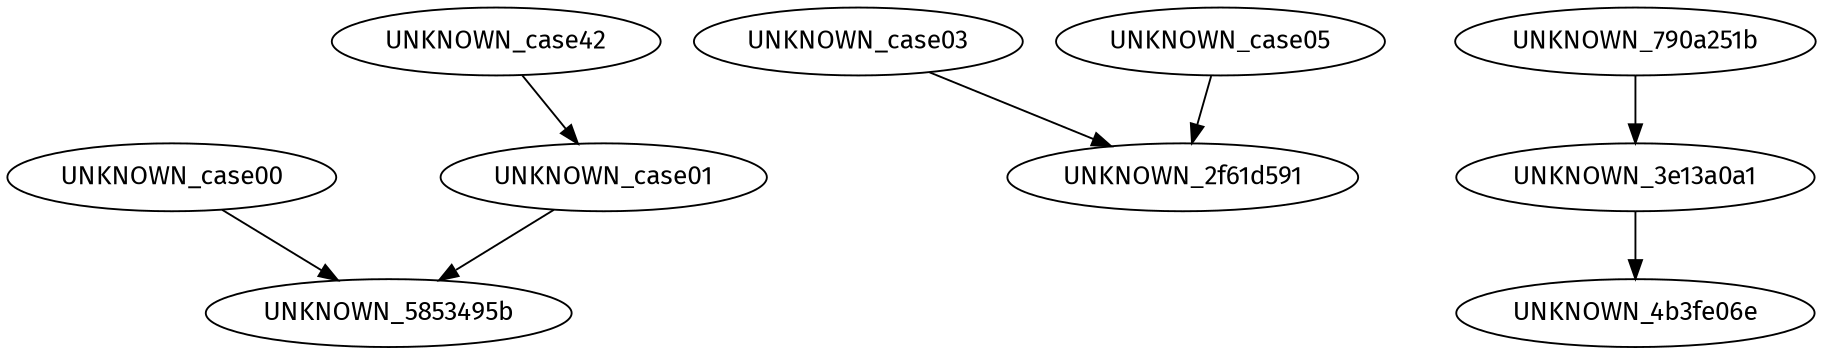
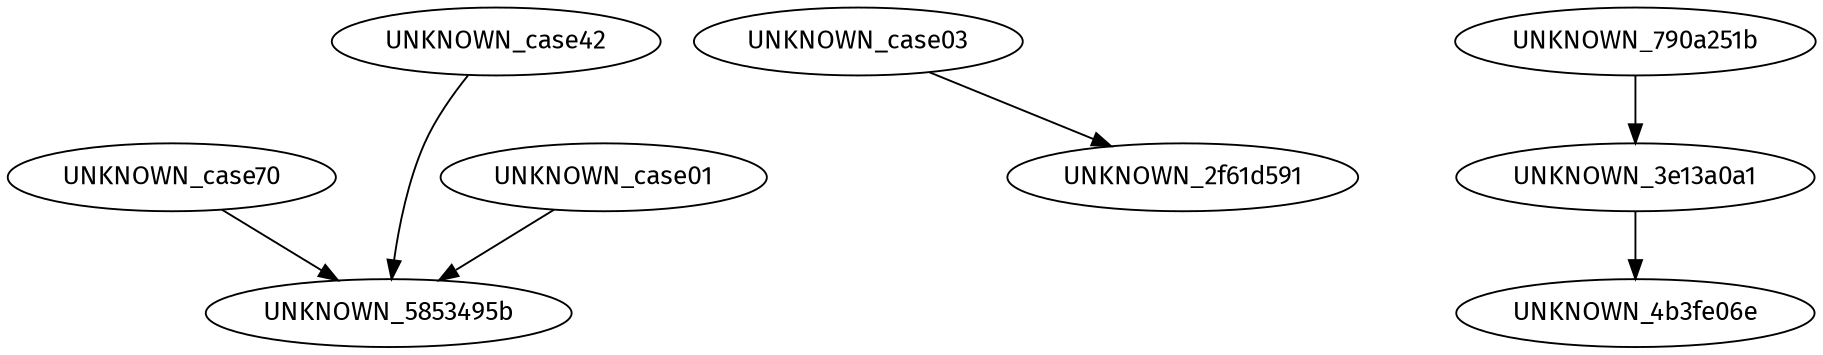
node "UNKNOWN_case05": removed
edge "UNKNOWN_case42" -> "UNKNOWN_case01": now "UNKNOWN_case42" -> "UNKNOWN_5853495b"
node "UNKNOWN_case00": label "UNKNOWN_case00" -> "UNKNOWN_case70"
